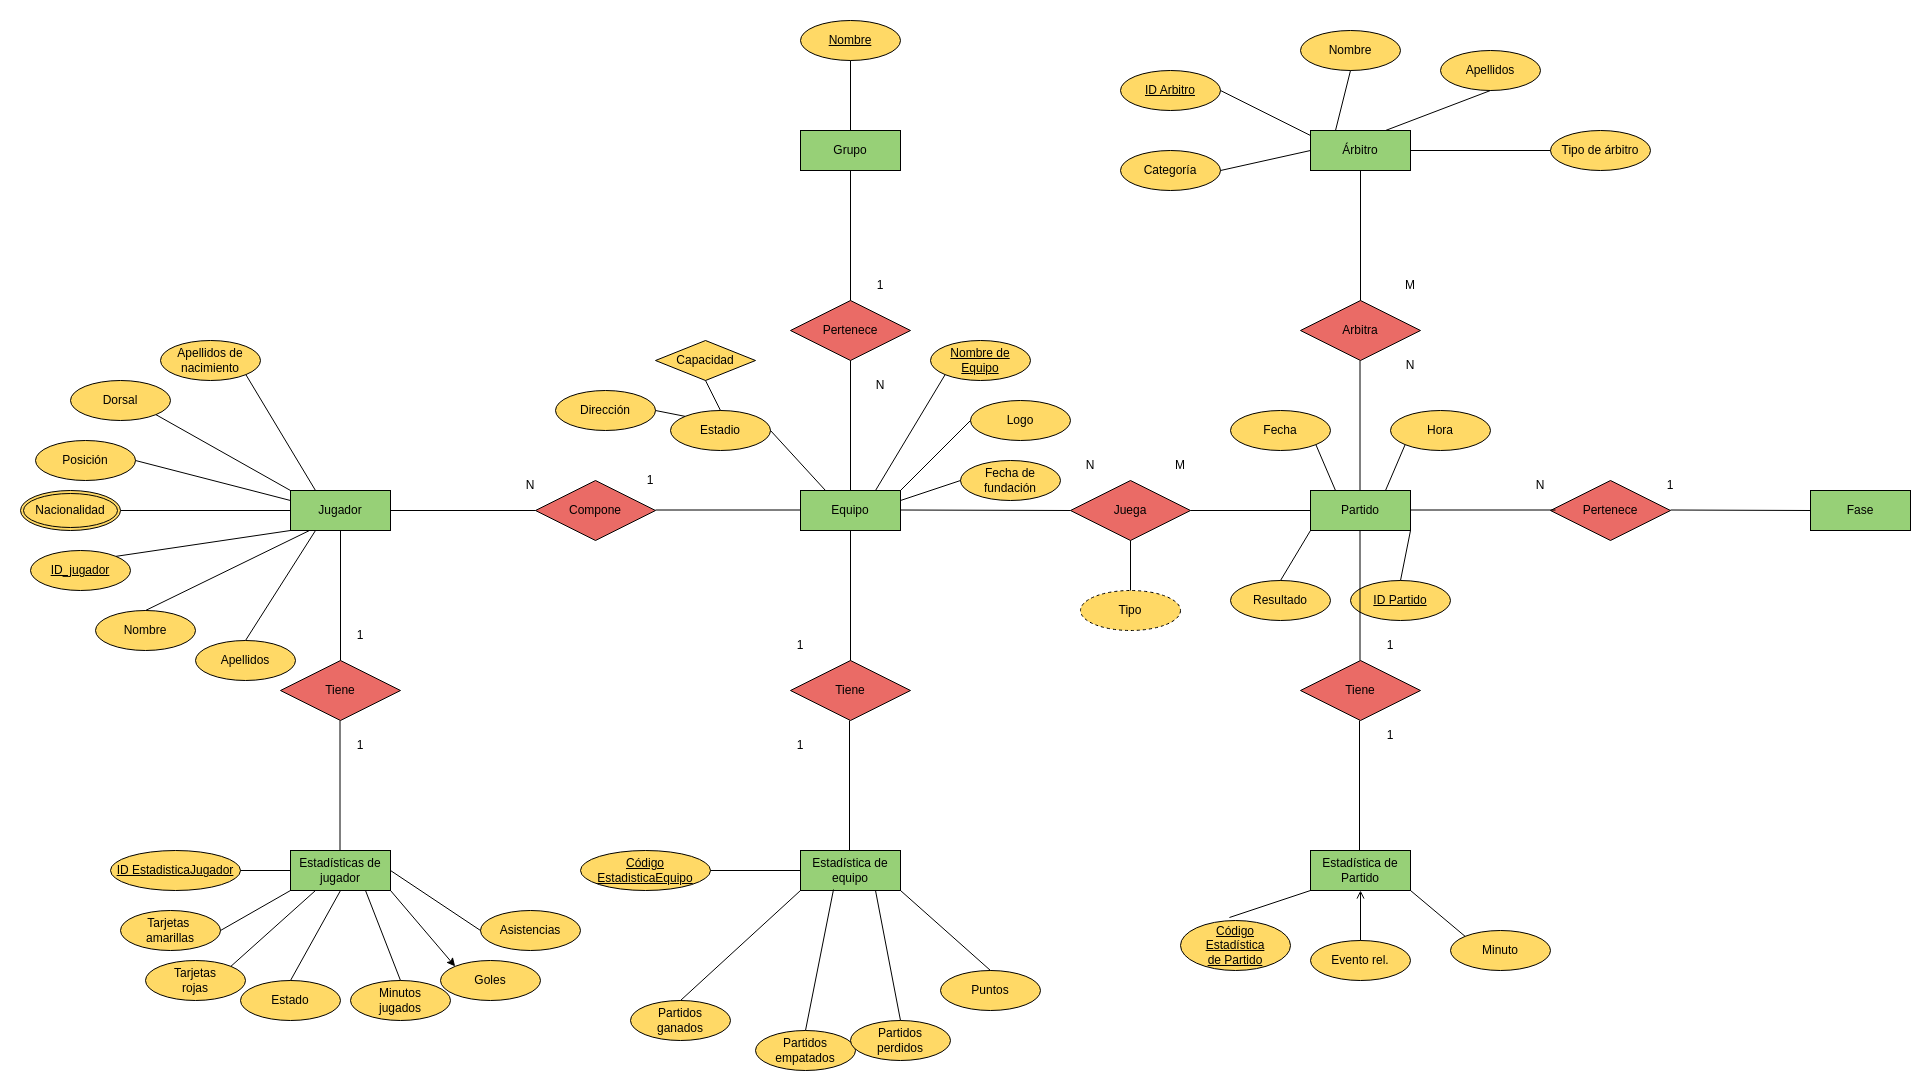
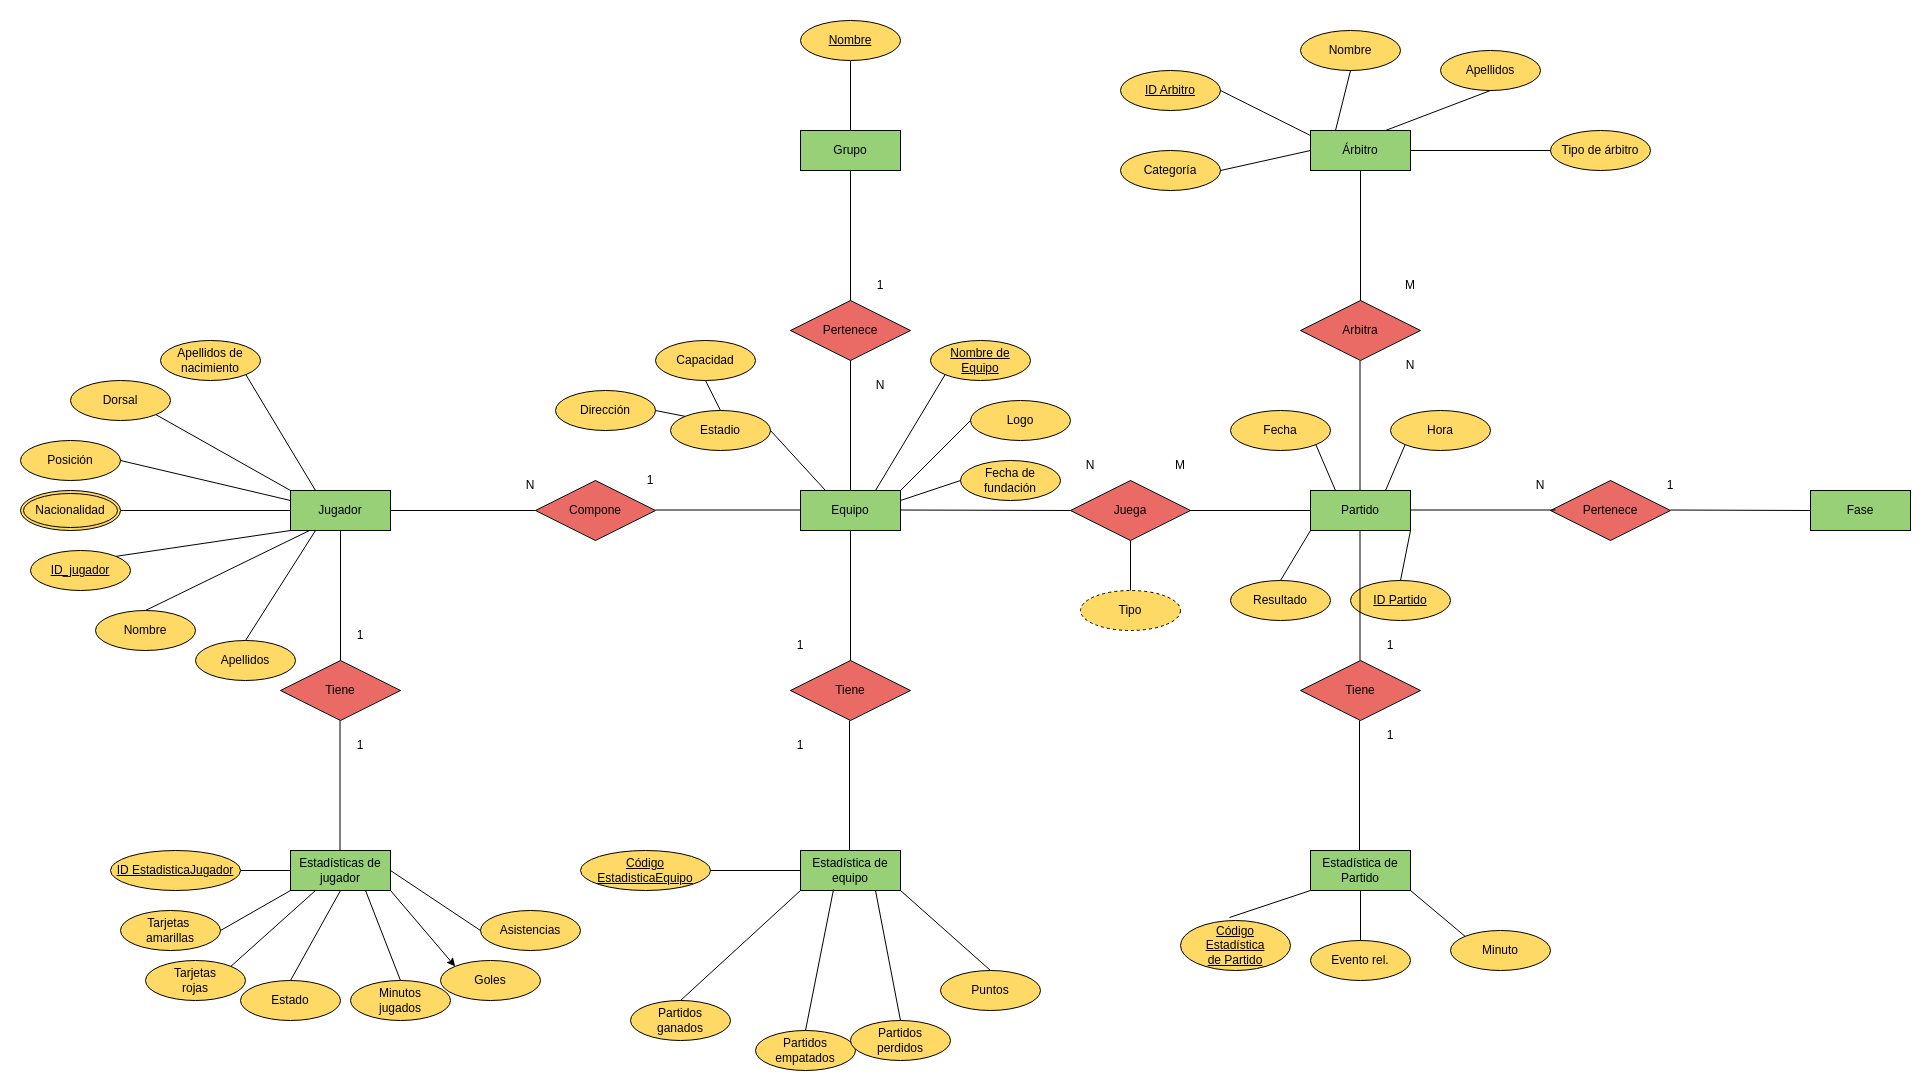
node "Capacidad": shape diamond -> ellipse
node "Posición": moved (86, 461) -> (71, 461)
edge "Evento rel." -> "Estadística de Partido": arrowhead open -> none
